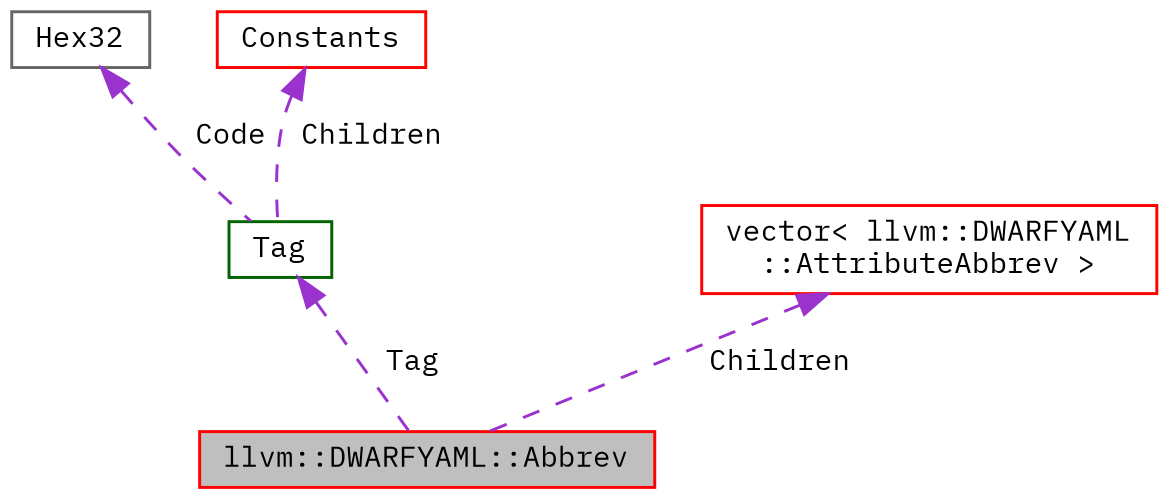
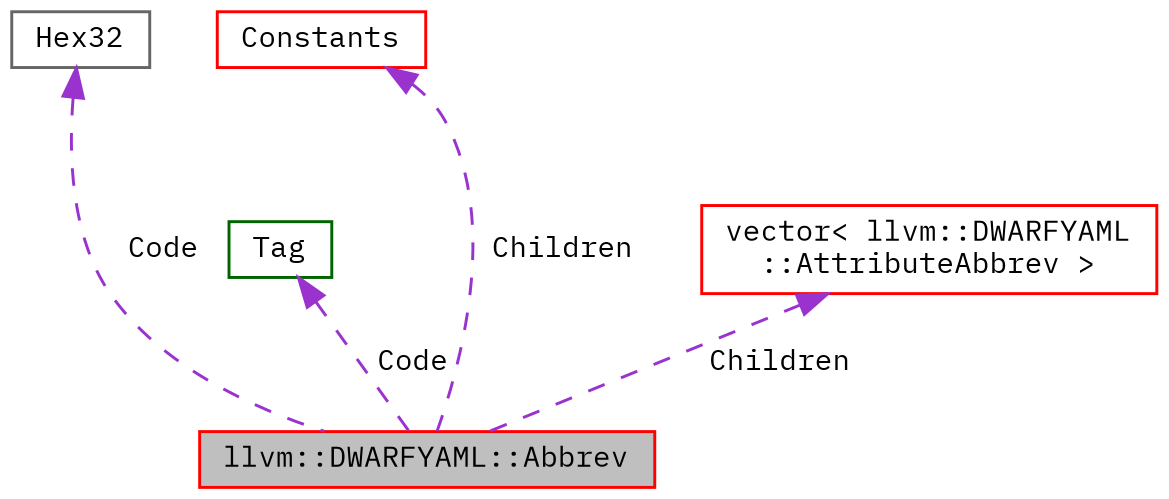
edge "Tag" -> "Hex32": now "llvm::DWARFYAML::Abbrev" -> "Hex32"
edge "Tag" -> "Constants": now "llvm::DWARFYAML::Abbrev" -> "Constants"
edge "llvm::DWARFYAML::Abbrev" -> "Tag": label " Tag" -> " Code"
